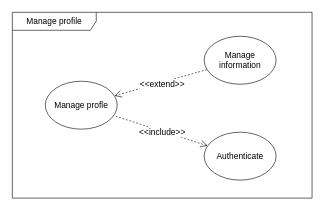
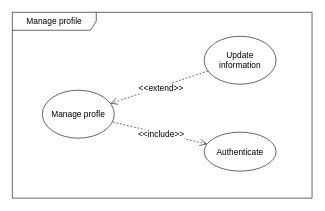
node "Manage information": label "Manage information" -> "Update information"
node "Manage profle": moved (81, 105) -> (78, 114)
node "Authenticate": size 72x48 -> 72x39
